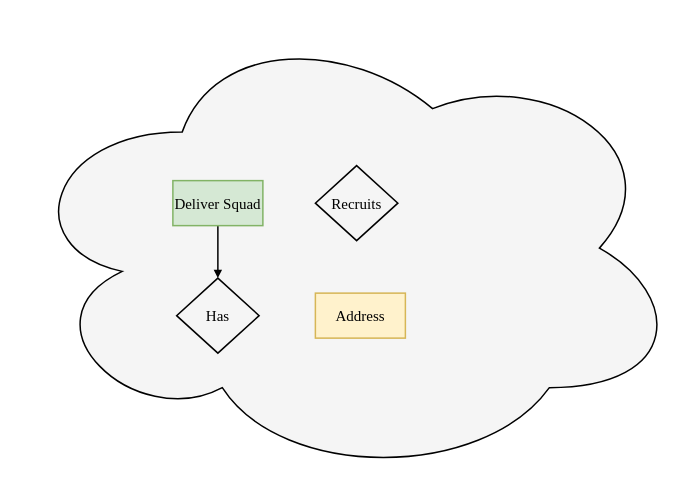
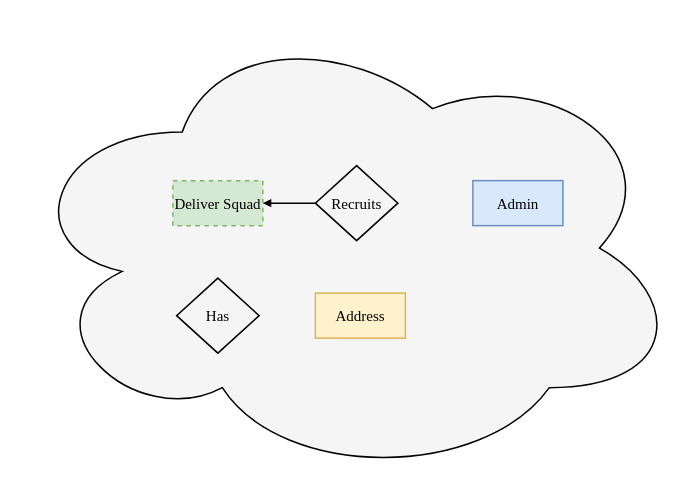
node "Deliver Squad": style solid -> dashed
edge "Recruits" -> "Deliver Squad": added
node "Admin": added
edge "Deliver Squad" -> "Has": removed
